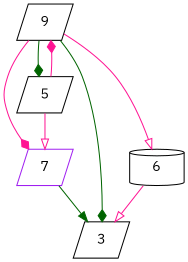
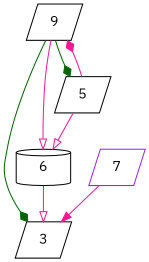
edge "9" -> "7": removed
edge "5" -> "7": now "5" -> "6"
edge "7" -> "3": color darkgreen -> deeppink
